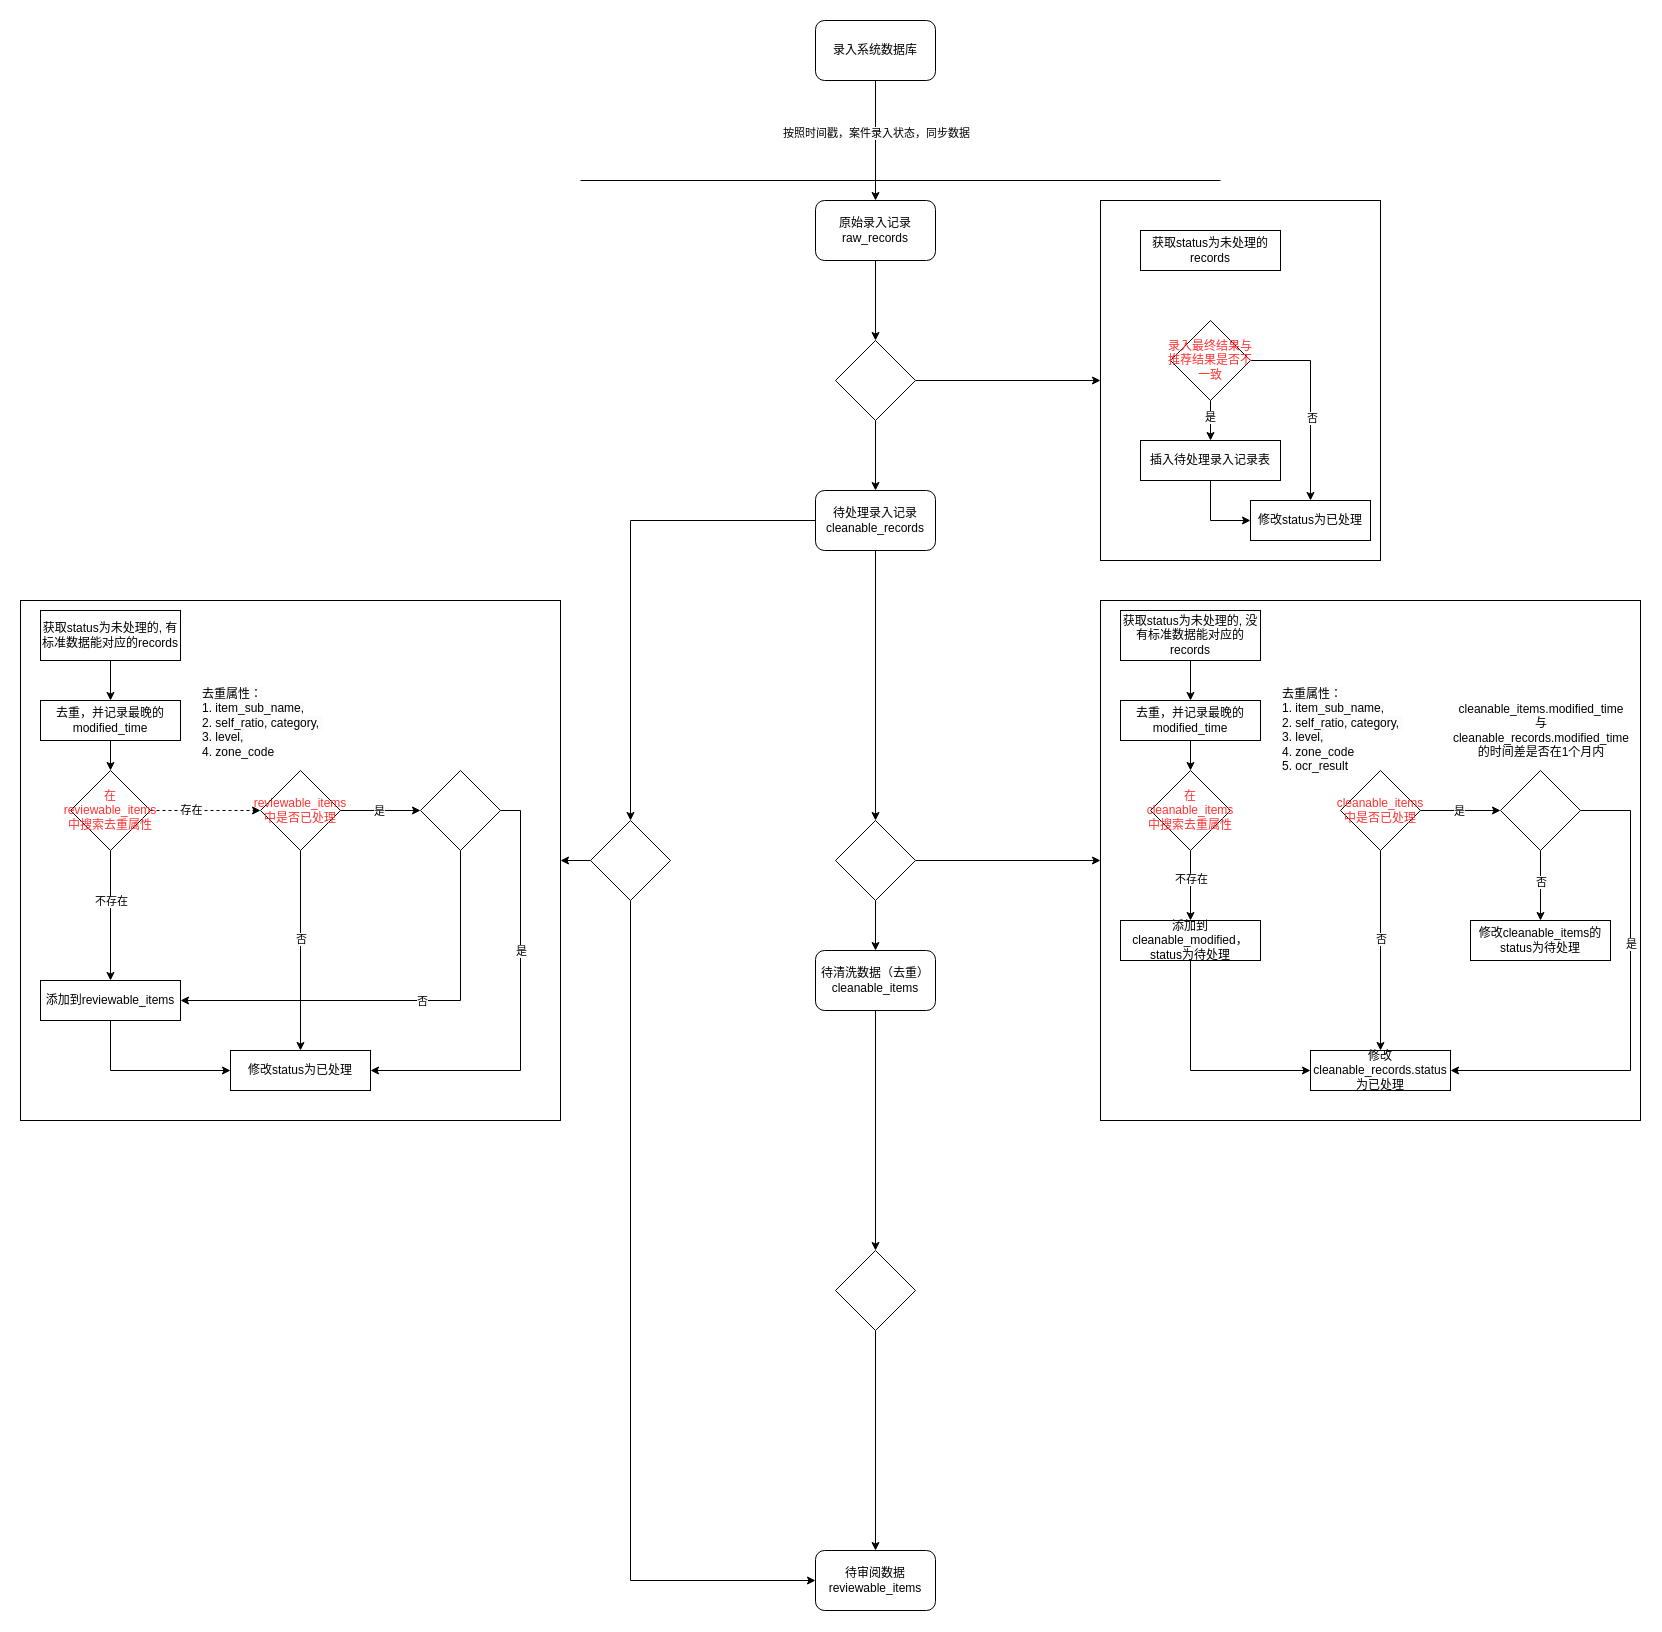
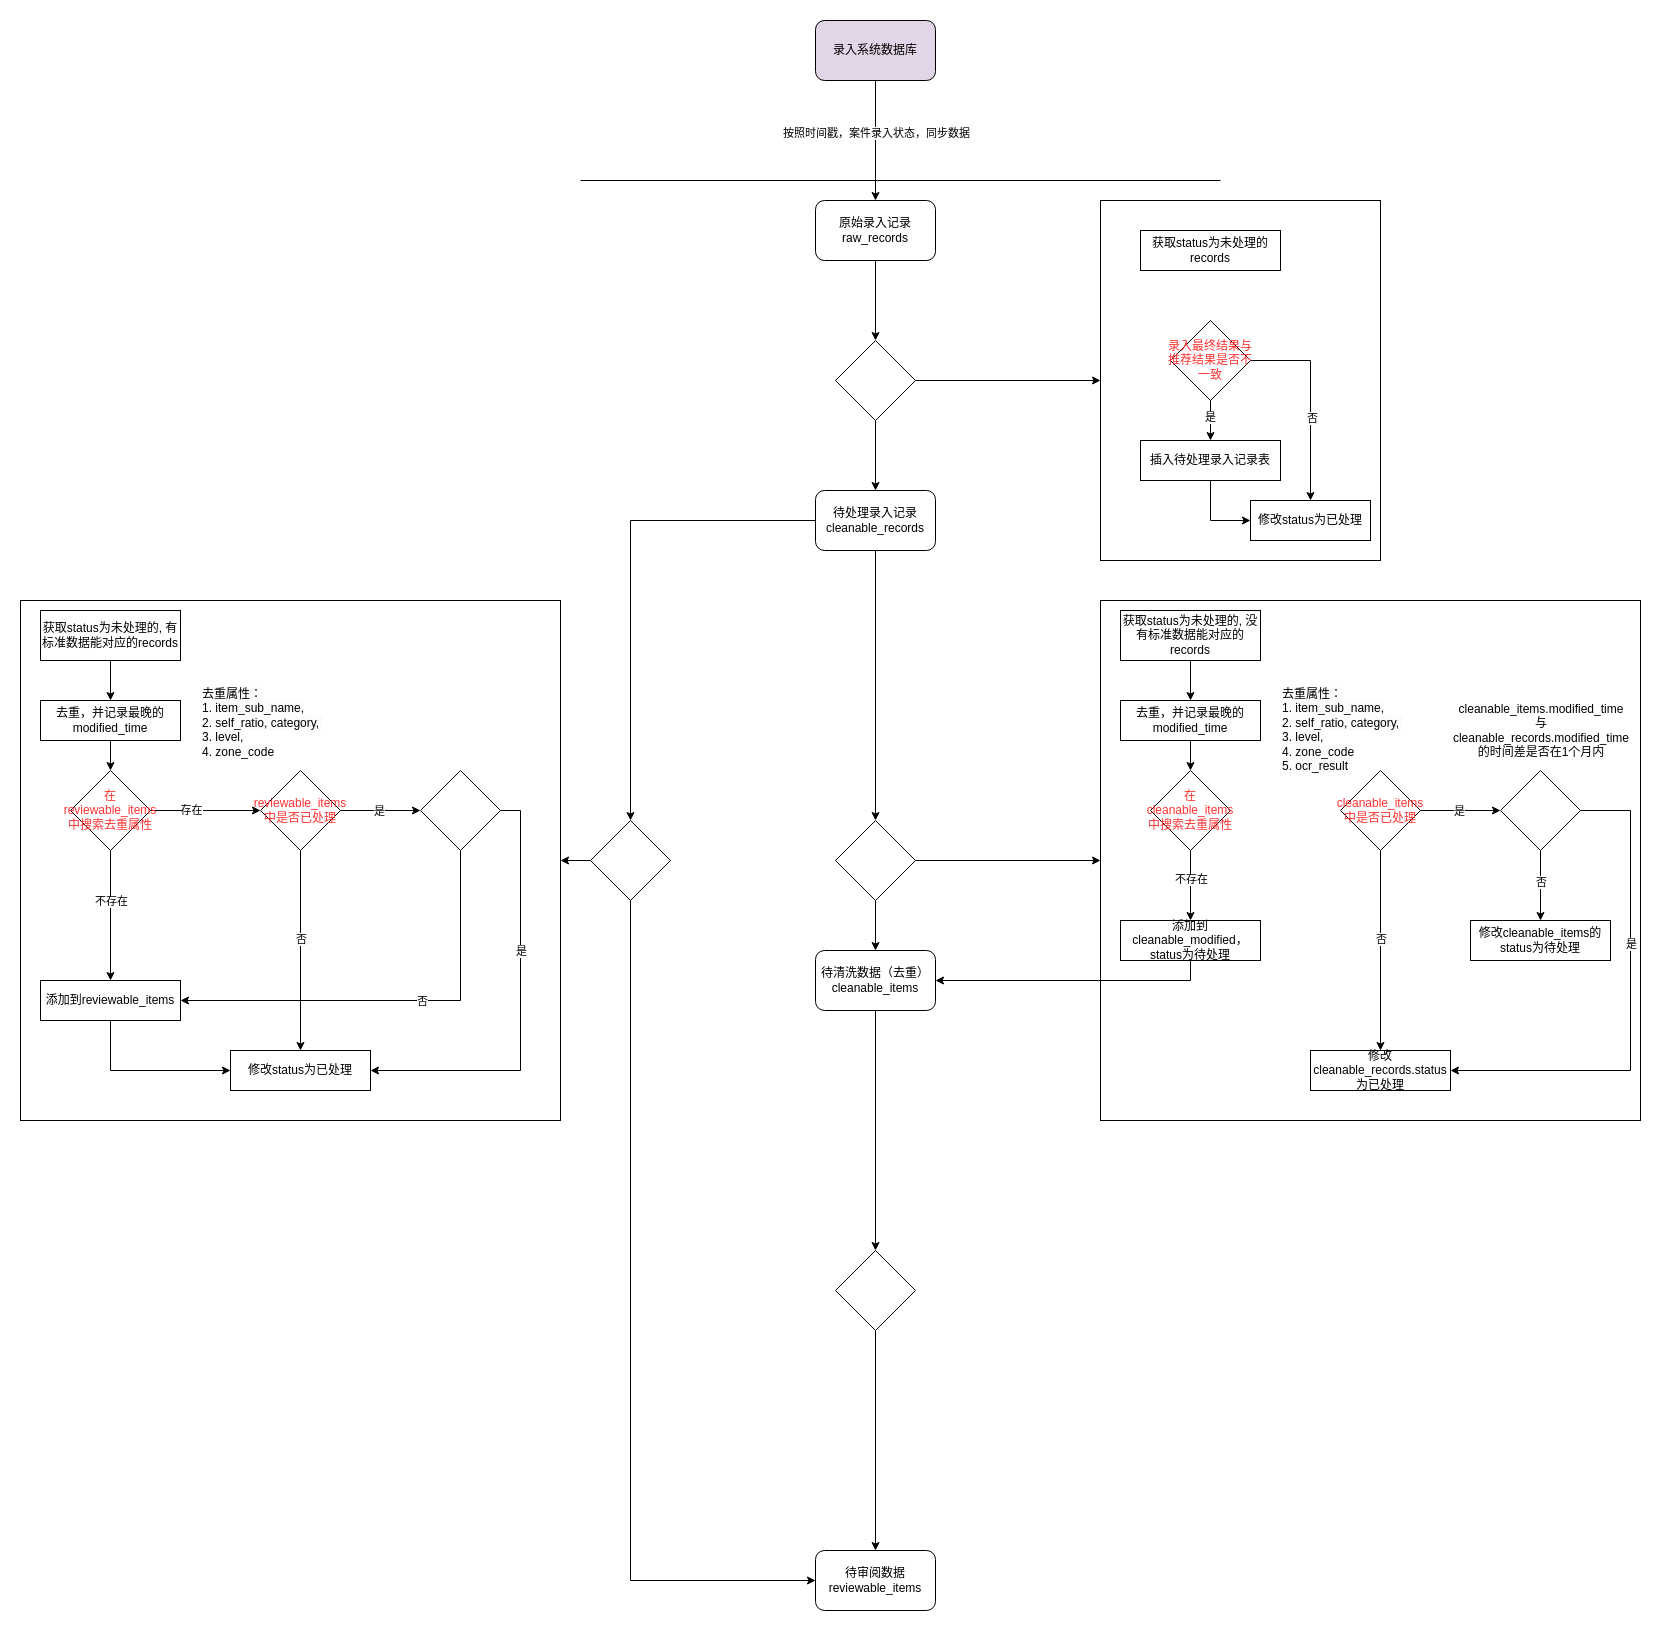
node "录入系统数据库": fillcolor #ffffff -> #e1d5e7
edge "在reviewable_items中搜索去重属性" -> "reviewable_items中是否已处理": style dashed -> solid
edge "添加到cleanable_modified， status为待处理" -> "修改cleanable_records.status为已处理": now "添加到cleanable_modified， status为待处理" -> "待清洗数据（去重）cleanable_items"
